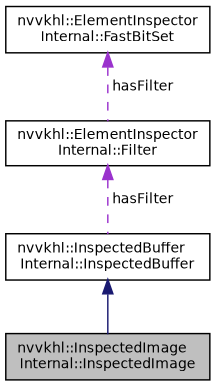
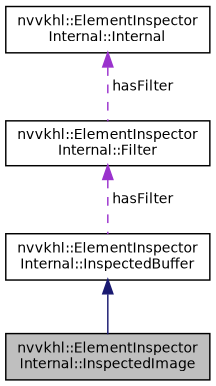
node "nvvkhl::ElementInspector Internal::FastBitSet": label "nvvkhl::ElementInspector Internal::FastBitSet" -> "nvvkhl::ElementInspector Internal::Internal"
node "nvvkhl::InspectedBuffer Internal::InspectedBuffer": label "nvvkhl::InspectedBuffer Internal::InspectedBuffer" -> "nvvkhl::ElementInspector Internal::InspectedBuffer"
node "nvvkhl::InspectedImage Internal::InspectedImage": label "nvvkhl::InspectedImage Internal::InspectedImage" -> "nvvkhl::ElementInspector Internal::InspectedImage"
